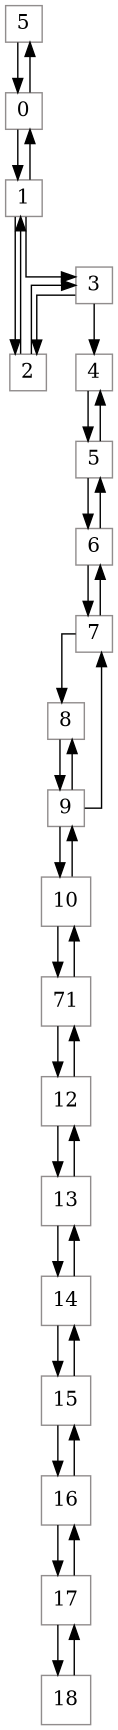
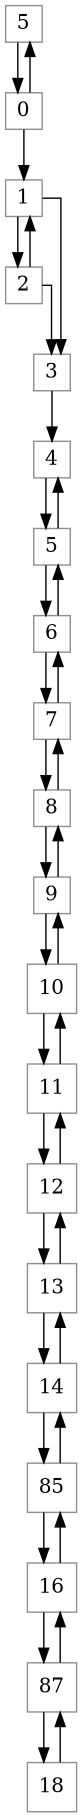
edge "1" -> "0": removed
edge "3" -> "2": removed
edge "9" -> "7": now "8" -> "7"
node "71": label "71" -> "11"
node "15": label "15" -> "85"
node "17": label "17" -> "87"
